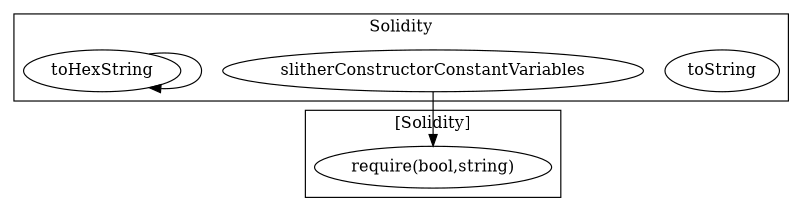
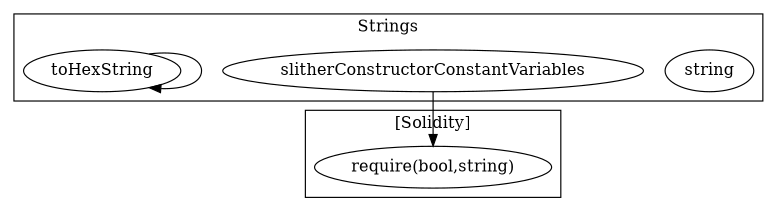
cluster "Solidity": label "Solidity" -> "Strings"
node "toString": label "toString" -> "string"
